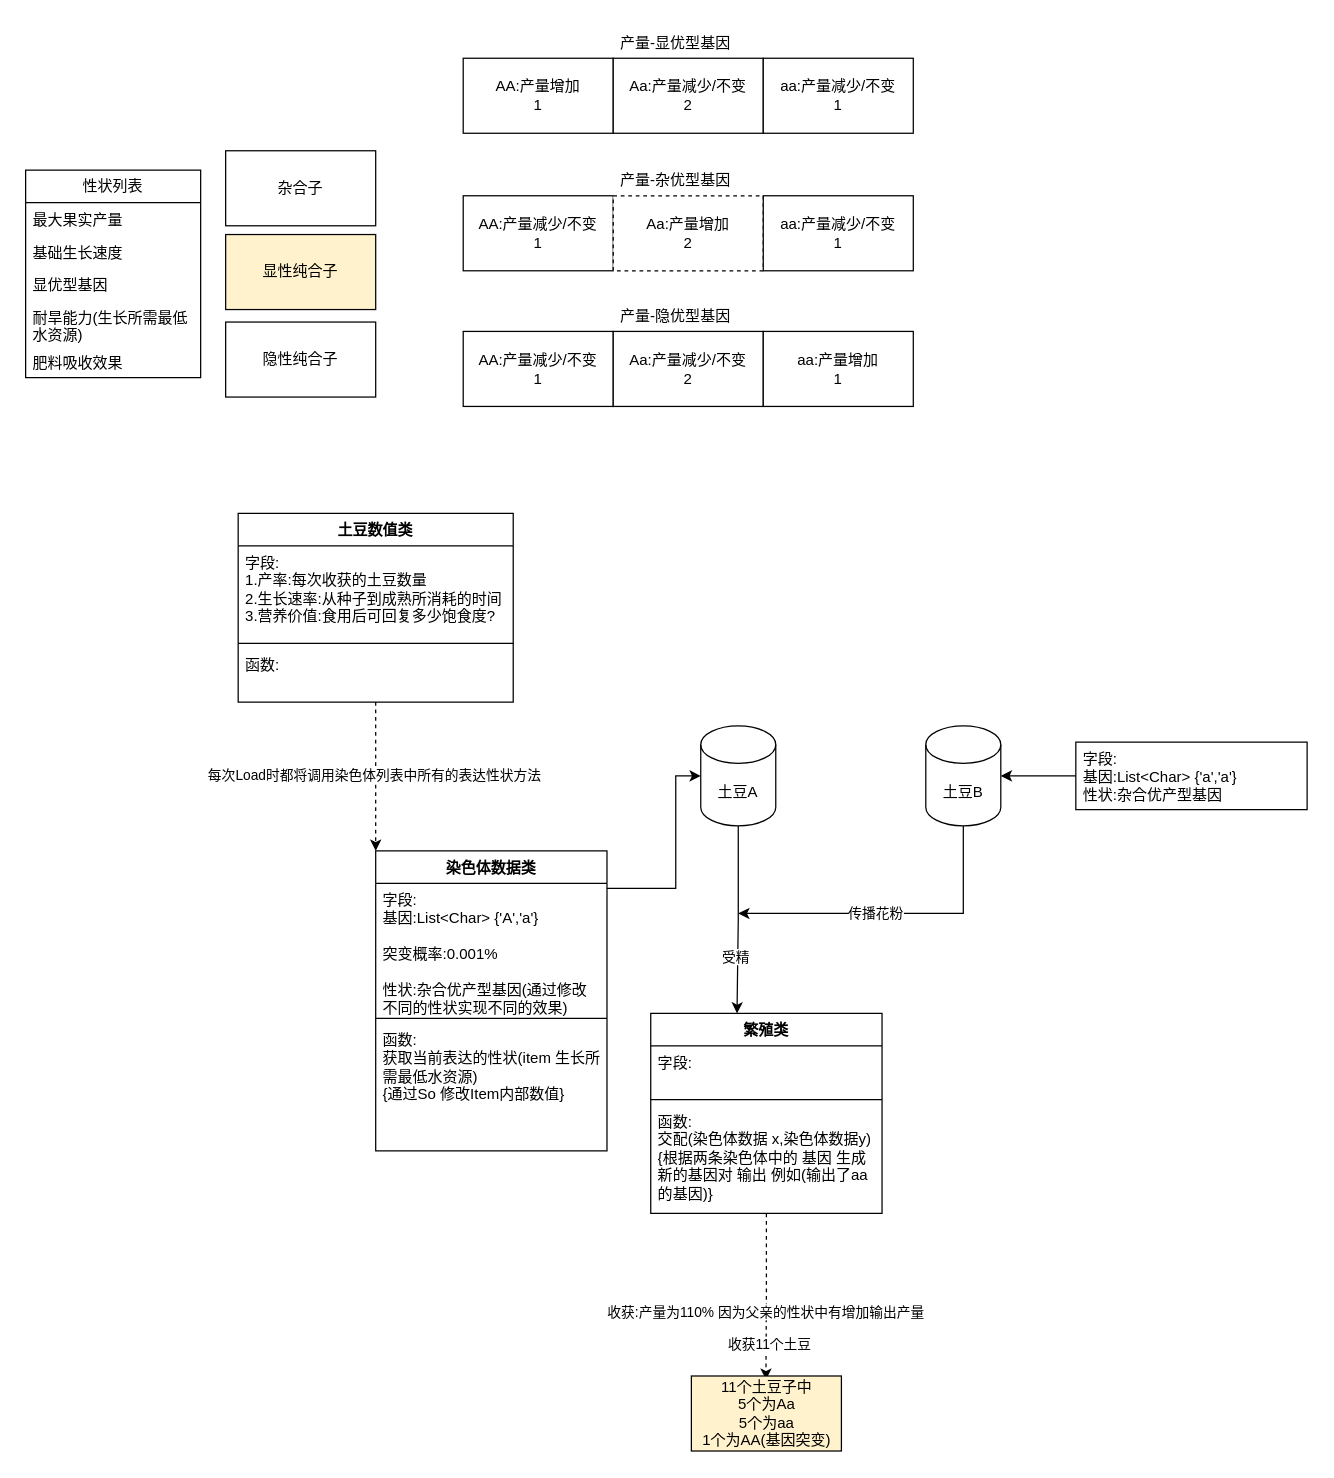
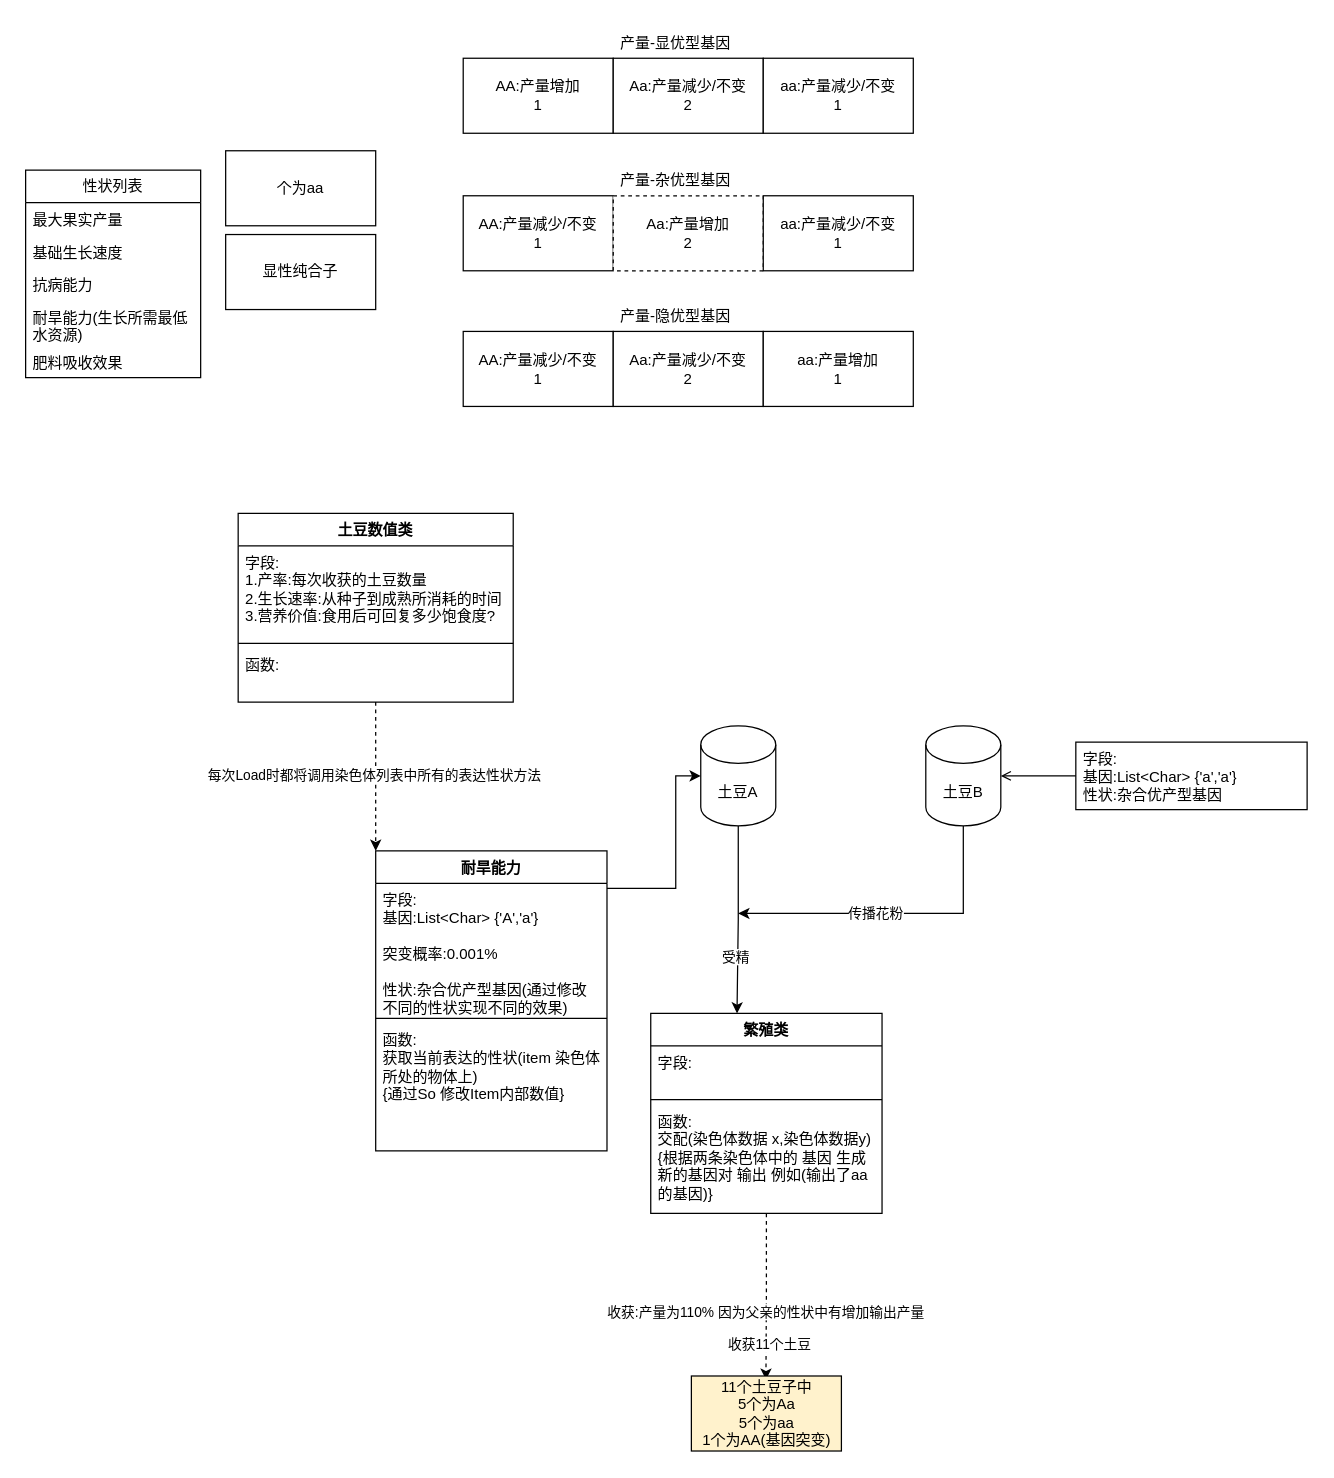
node "杂合子": label "杂合子" -> "个为aa"
node "显性纯合子": fillcolor #fff2cc -> #ffffff
node "显优型基因": label "显优型基因" -> "抗病能力"
node "隐性纯合子": removed
edge "字段: 基因:List<Char> {'a','a'} 性状:杂合优产型基因" -> "土豆B": arrowhead classic -> open
node "染色体数据类": label "染色体数据类" -> "耐旱能力"
node "函数: 获取当前表达的性状(item 生长所需最低水资源) {通过So 修改Item内部数值}": label "函数: 获取当前表达的性状(item 生长所需最低水资源) {通过So 修改Item内部数值}" -> "函数: 获取当前表达的性状(item 染色体所处的物体上) {通过So 修改Item内部数值}"
